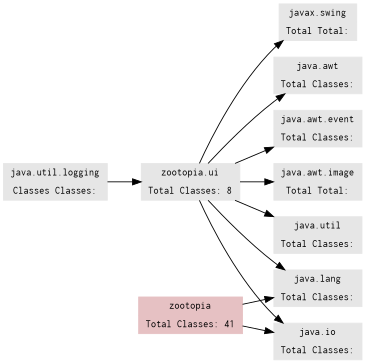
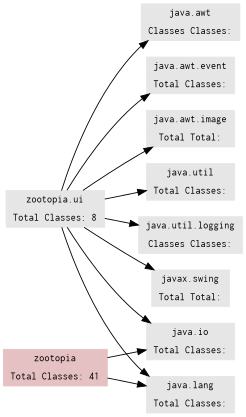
node "java.awt": text "Total Classes:" -> "Classes Classes:"
edge "java.util.logging" -> "zootopia.ui": reversed
